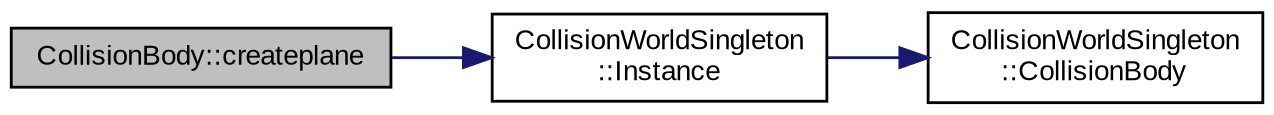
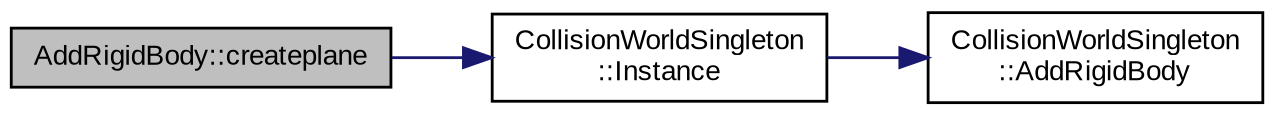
node "CollisionBody::createplane": label "CollisionBody::createplane" -> "AddRigidBody::createplane"
node "CollisionWorldSingleton ::CollisionBody": label "CollisionWorldSingleton ::CollisionBody" -> "CollisionWorldSingleton ::AddRigidBody"
